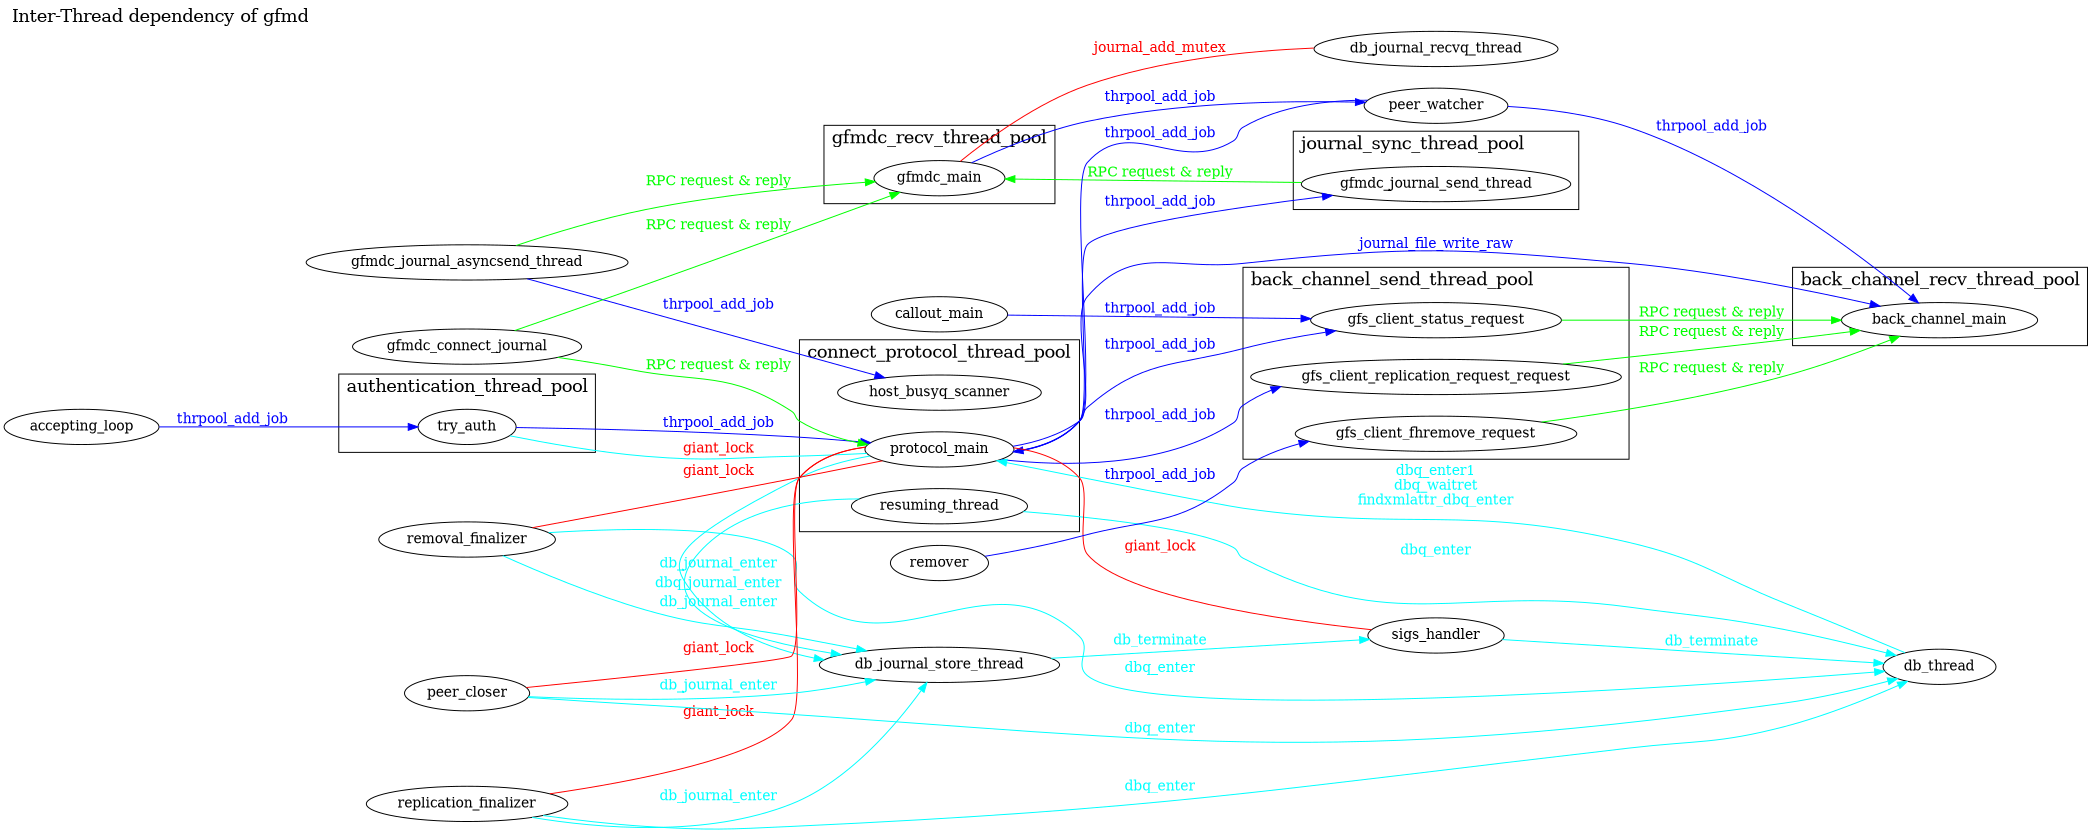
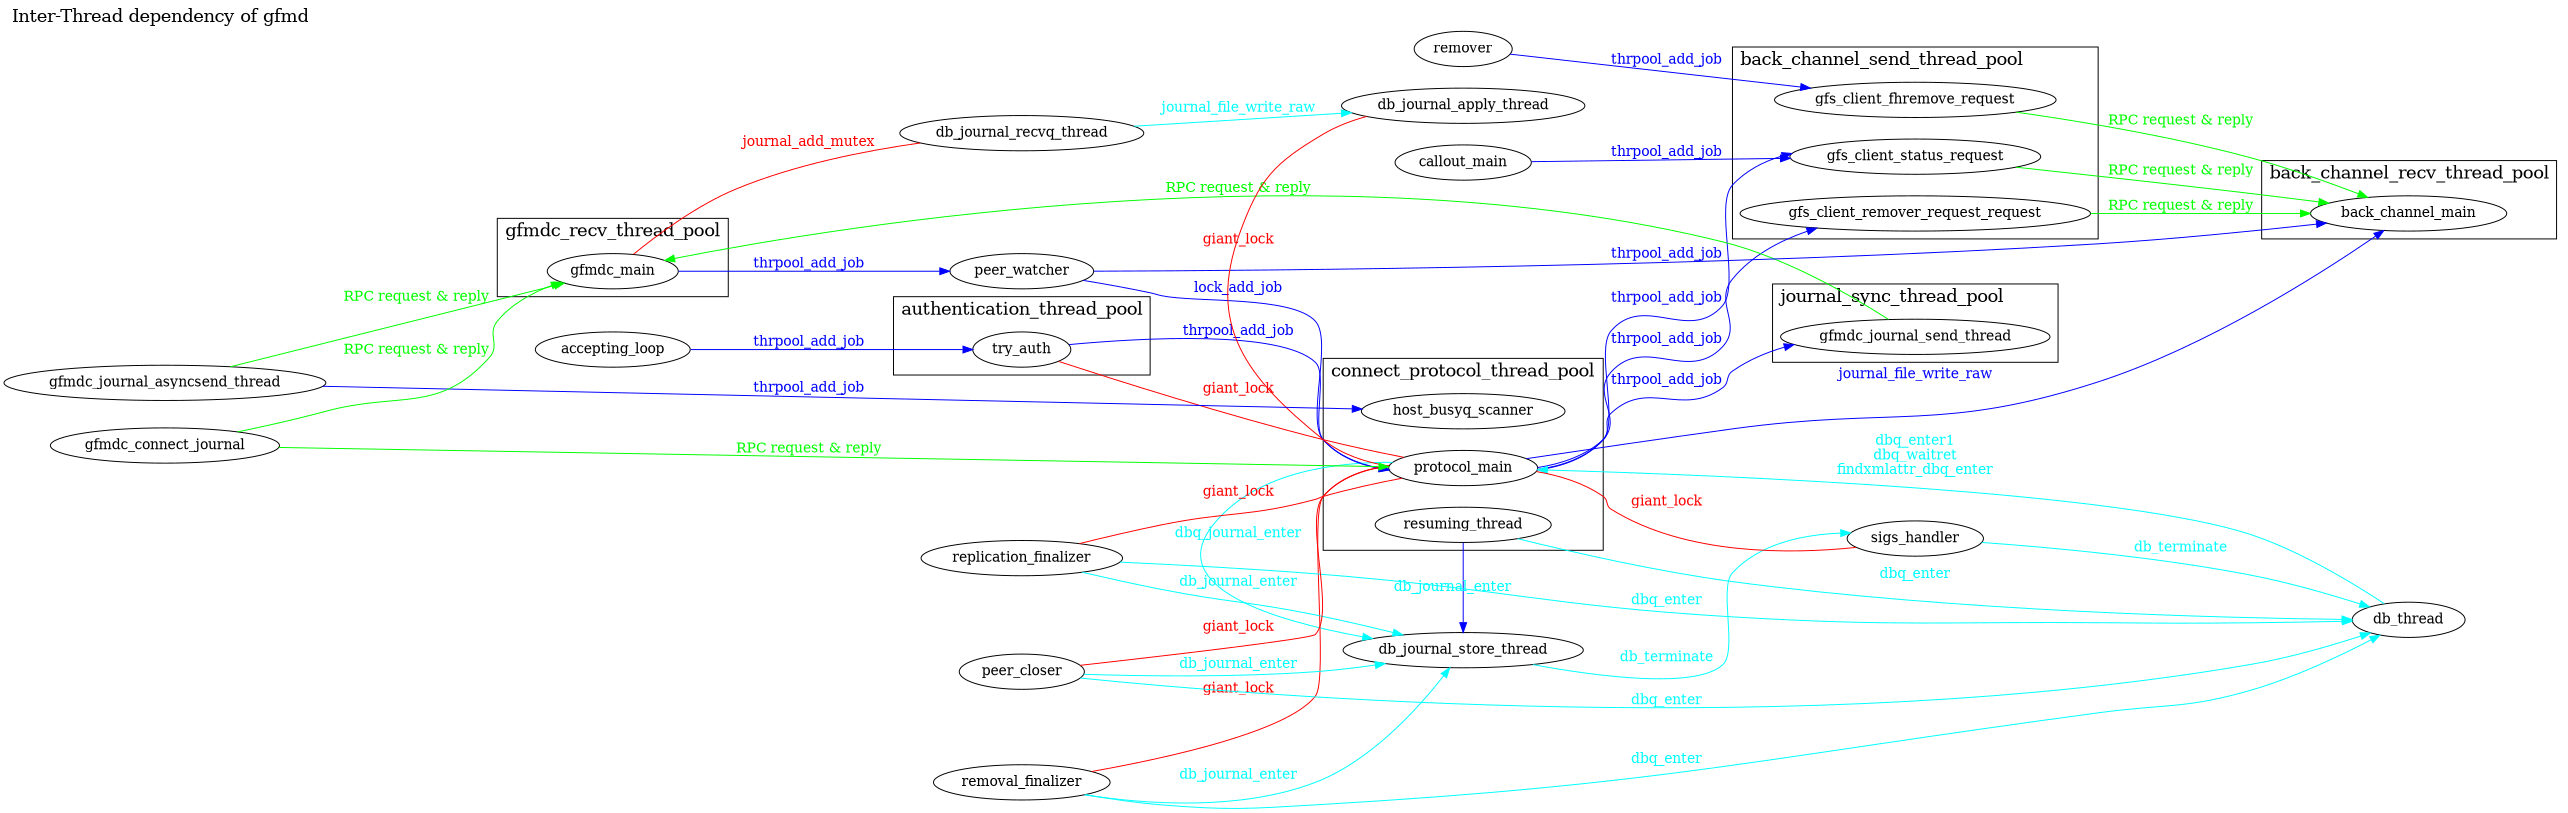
node "db_journal_apply_thread": added
edge "peer_watcher" -> "protocol_main": label "thrpool_add_job" -> "lock_add_job"
node "gfs_client_replication_request_request": label "gfs_client_replication_request_request" -> "gfs_client_remover_request_request"
edge "try_auth" -- "protocol_main": color cyan -> red
edge "resuming_thread" -> "db_journal_store_thread": color cyan -> blue
